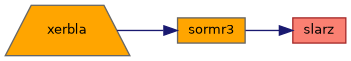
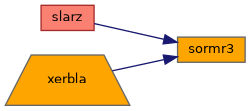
edge "sormr3" -> "slarz": reversed
